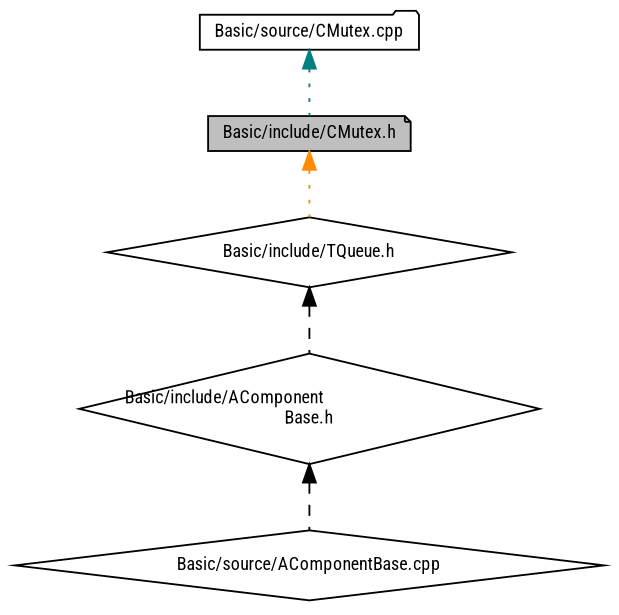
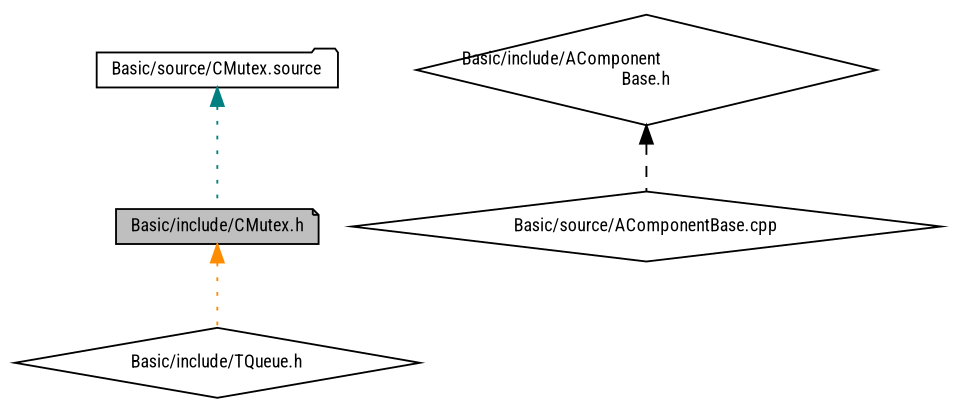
node "Basic/source/CMutex.cpp": label "Basic/source/CMutex.cpp" -> "Basic/source/CMutex.source"
edge "Basic/include/AComponent Base.h" -> "Basic/include/TQueue.h": removed
